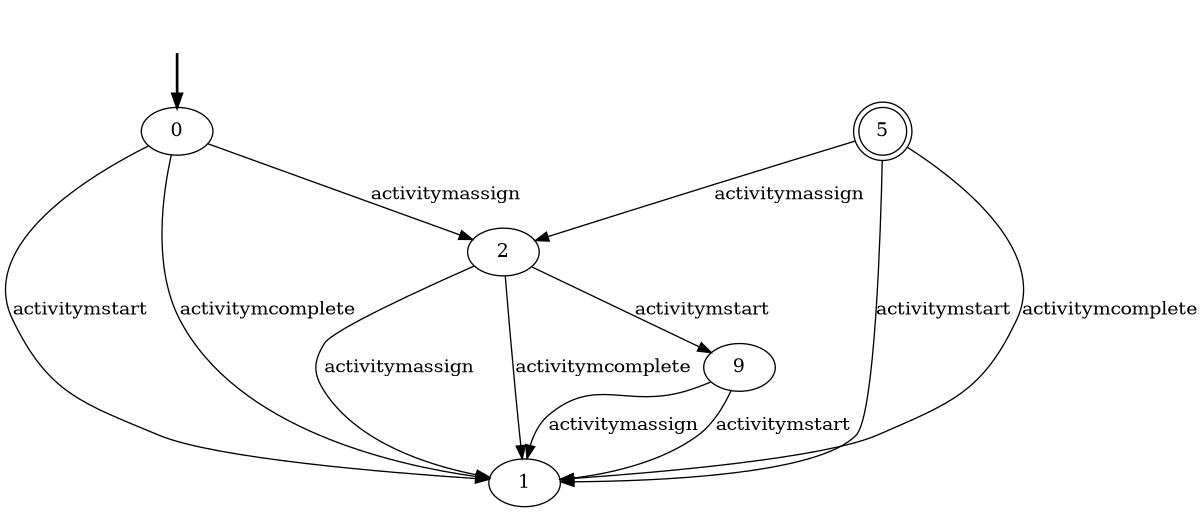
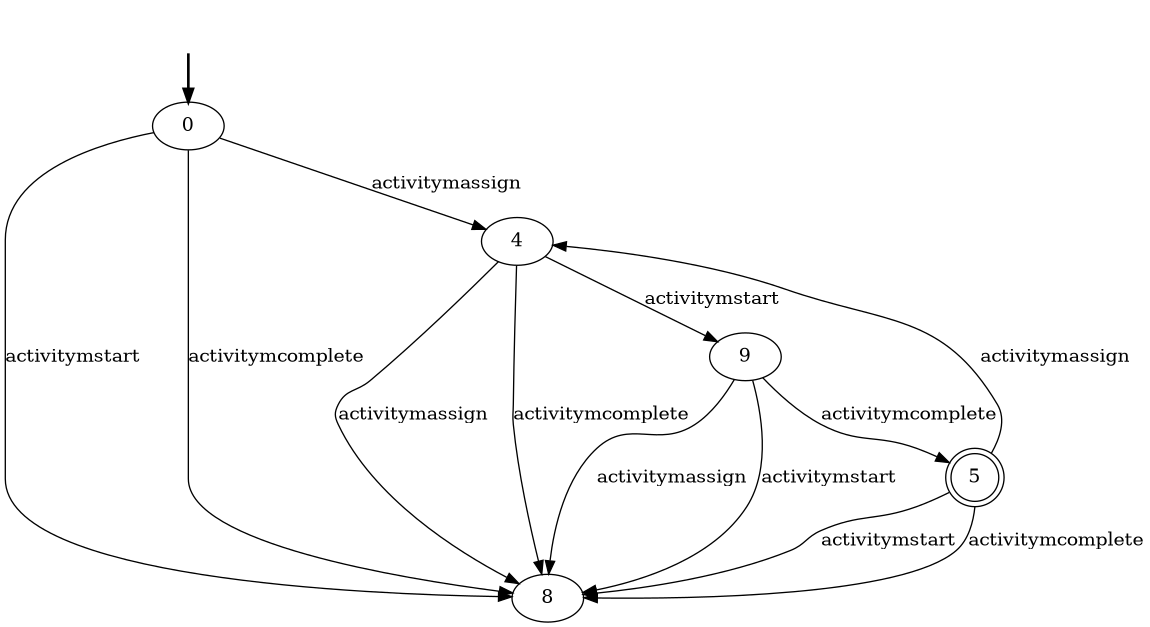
node "2": label "2" -> "4"
edge "9" -> "5": added, label "activitymcomplete"
node "1": label "1" -> "8"
